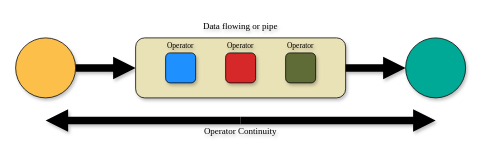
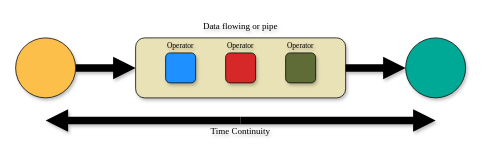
node "Operator Continuity": label "Operator Continuity" -> "Time Continuity"
